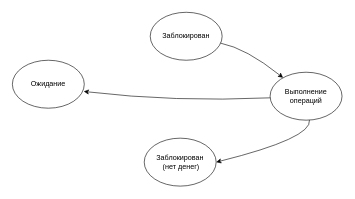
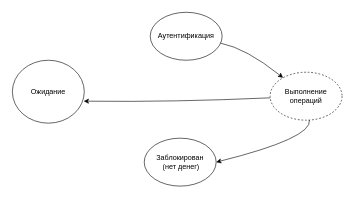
node "Заблокирован": label "Заблокирован" -> "Аутентификация"
node "Ожидание": size 72x48 -> 72x63
node "Выполнение операций": style solid -> dashed
